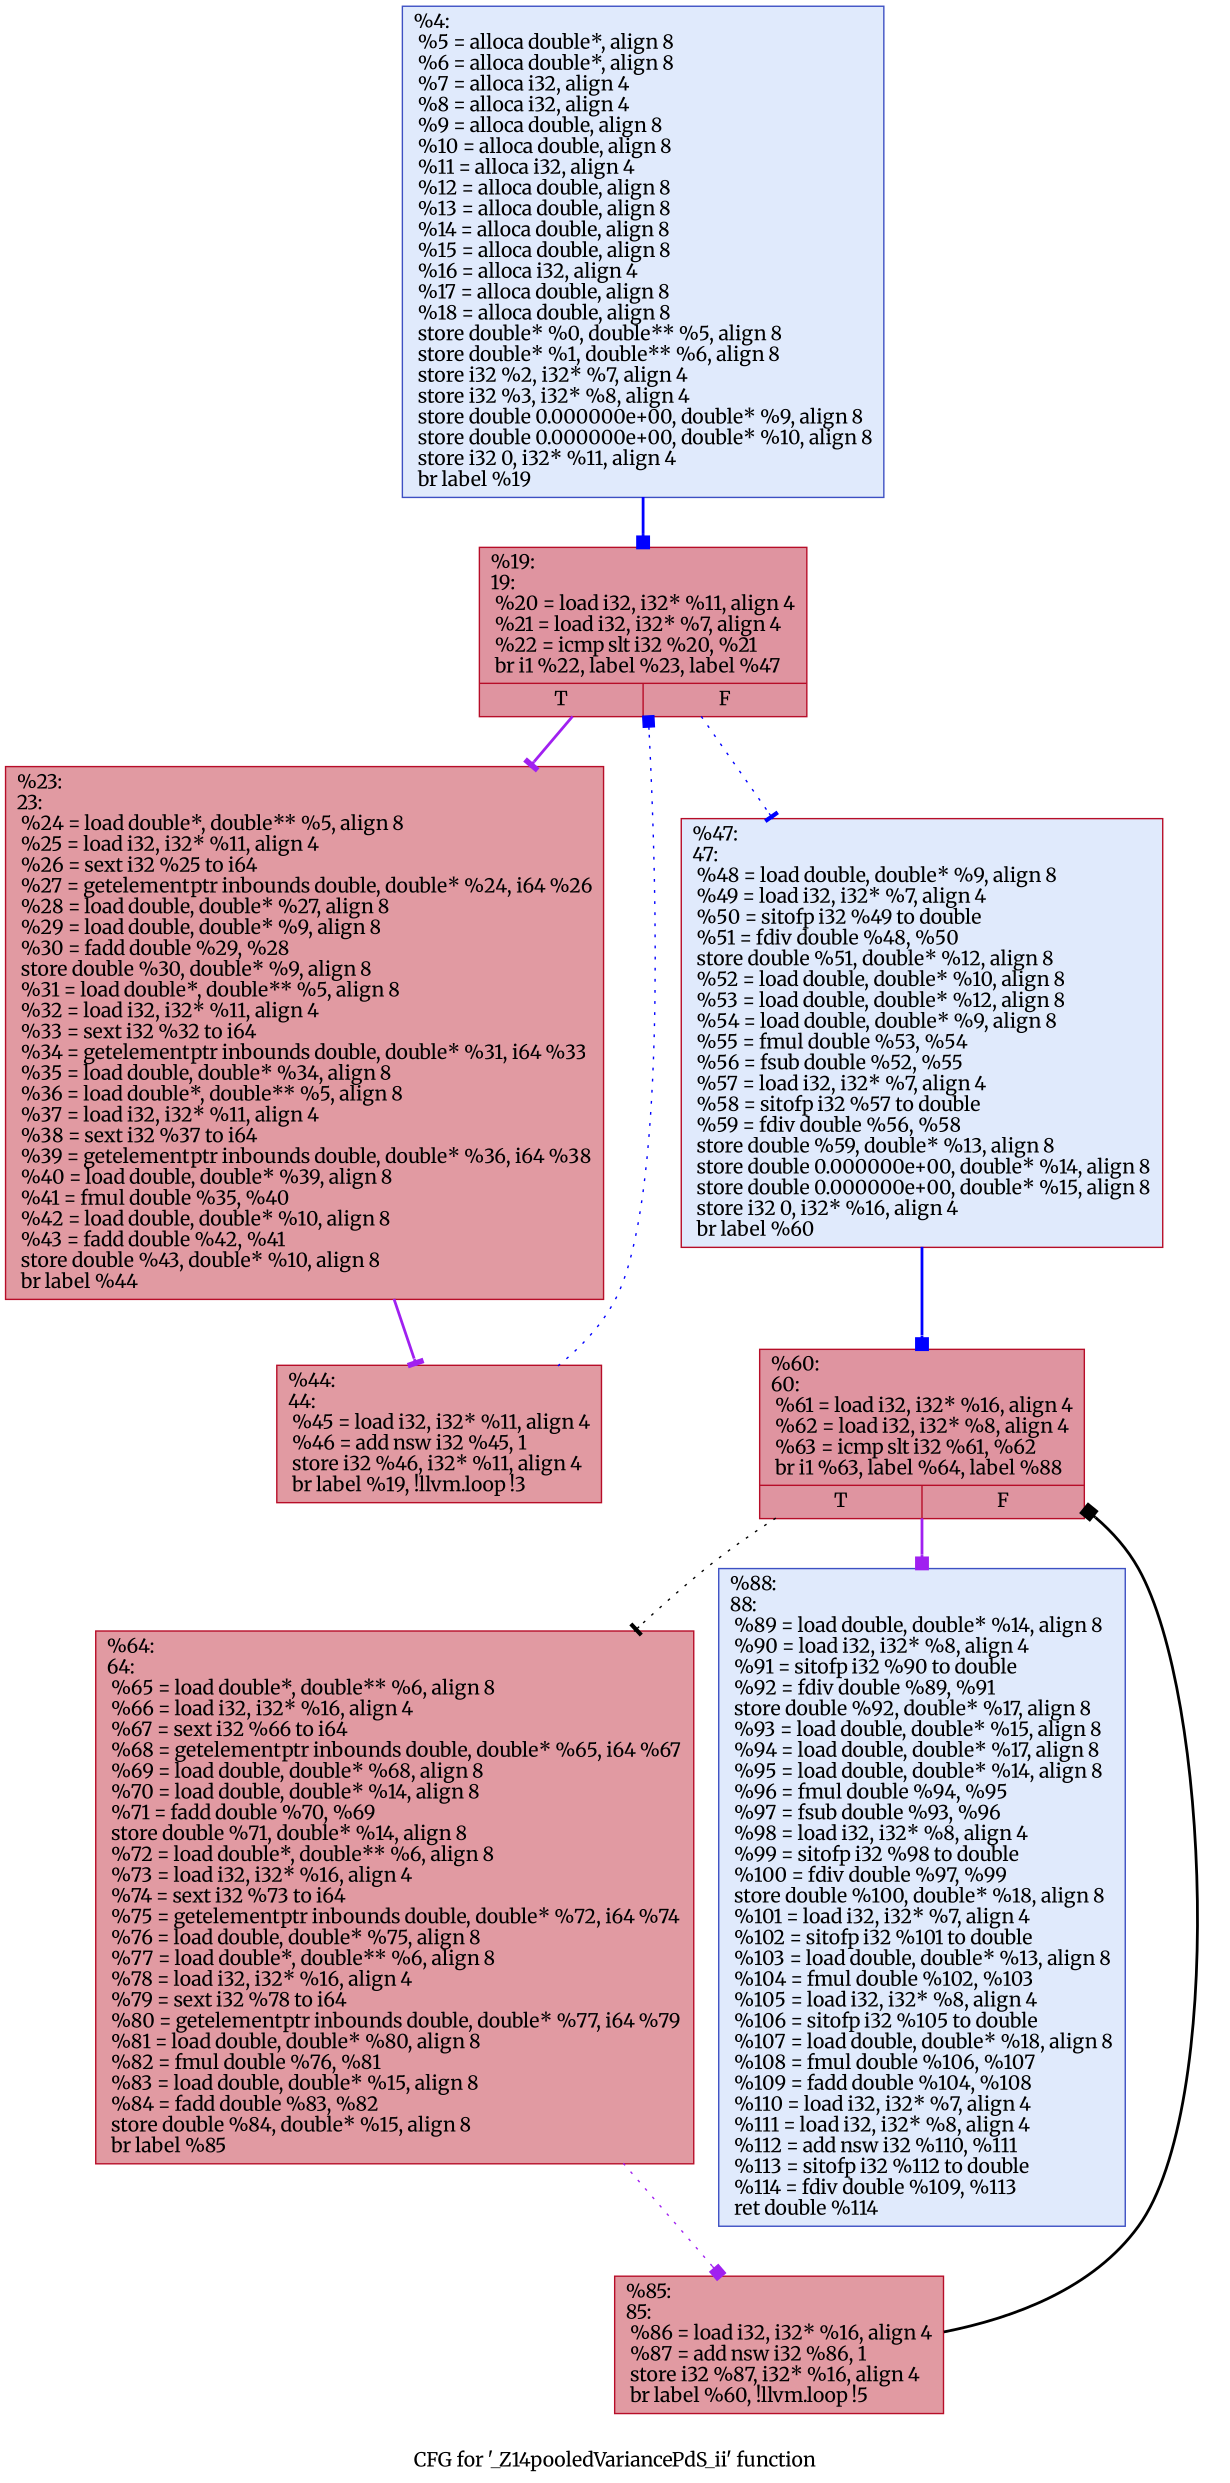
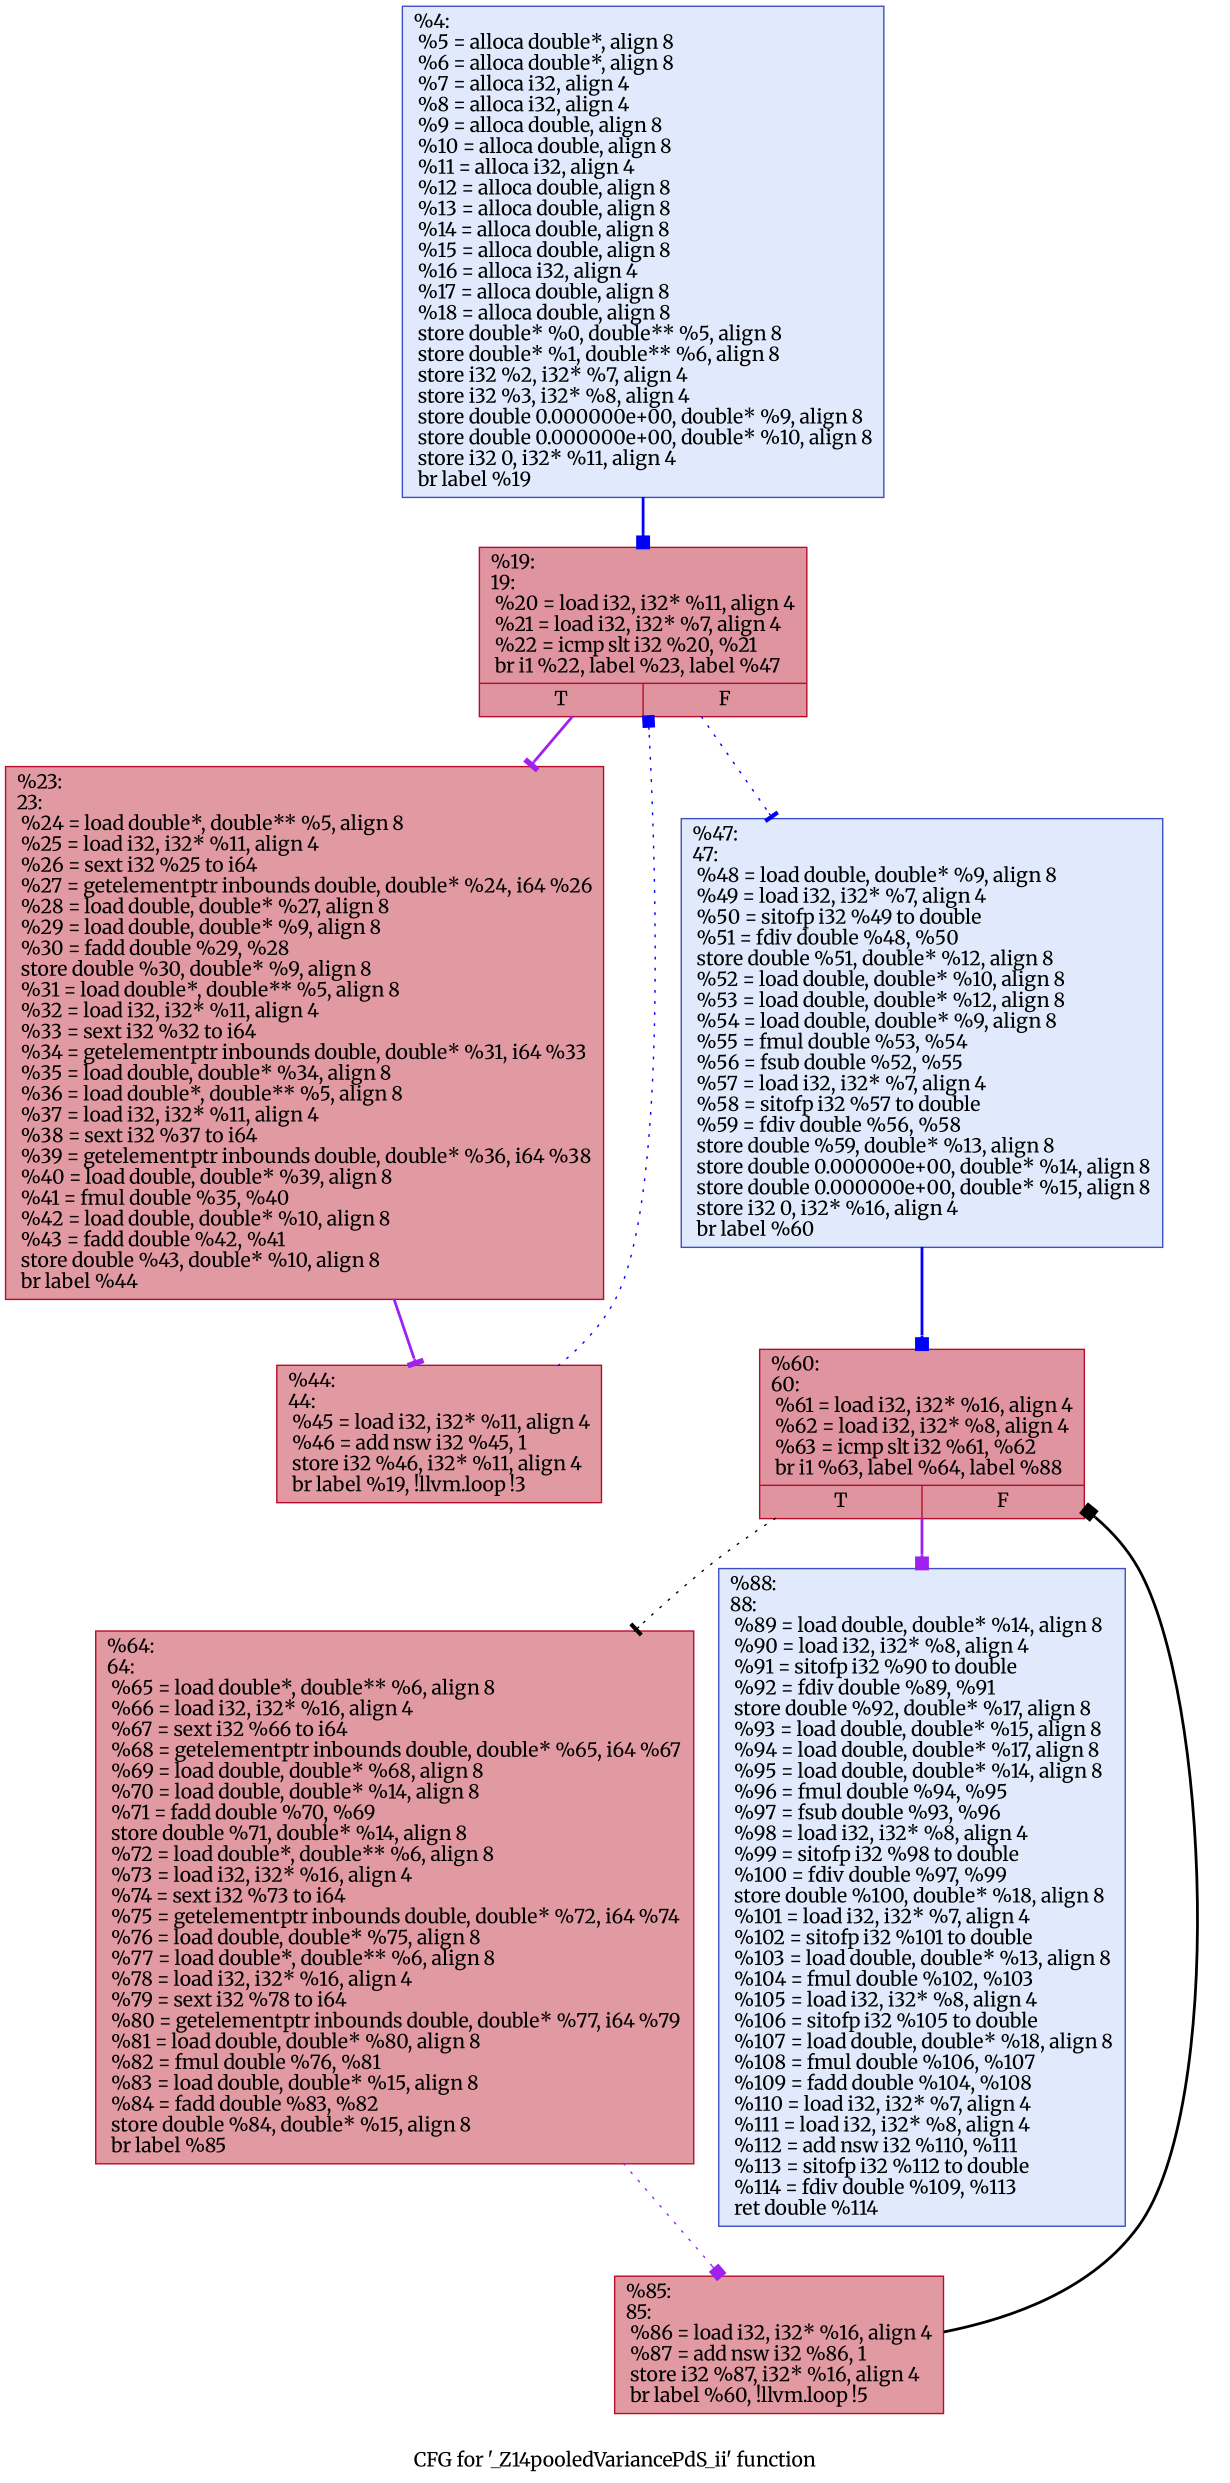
node "%47:": color #b70d28ff -> #3d50c3ff
